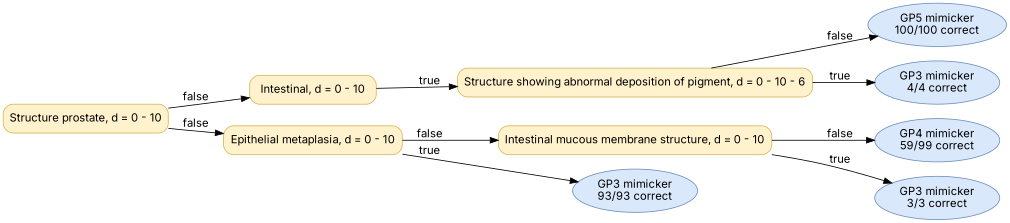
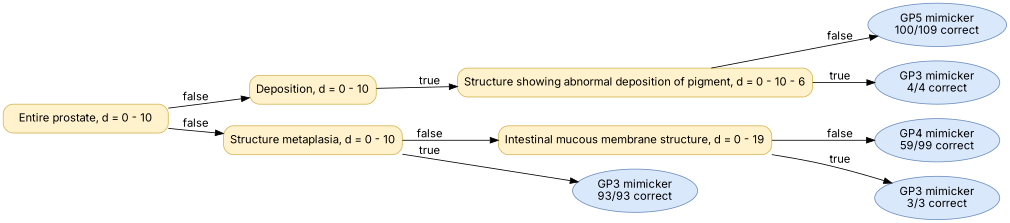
node "GP5 mimicker": text "100/100 correct" -> "100/109 correct"
node "Intestinal, d = 0 - 10": label "Intestinal, d = 0 - 10" -> "Deposition, d = 0 - 10"
node "Structure prostate, d = 0 - 10": label "Structure prostate, d = 0 - 10" -> "Entire prostate, d = 0 - 10"
node "Epithelial metaplasia, d = 0 - 10": label "Epithelial metaplasia, d = 0 - 10" -> "Structure metaplasia, d = 0 - 10"
node "Intestinal mucous membrane structure, d = 0 - 10": label "Intestinal mucous membrane structure, d = 0 - 10" -> "Intestinal mucous membrane structure, d = 0 - 19"
